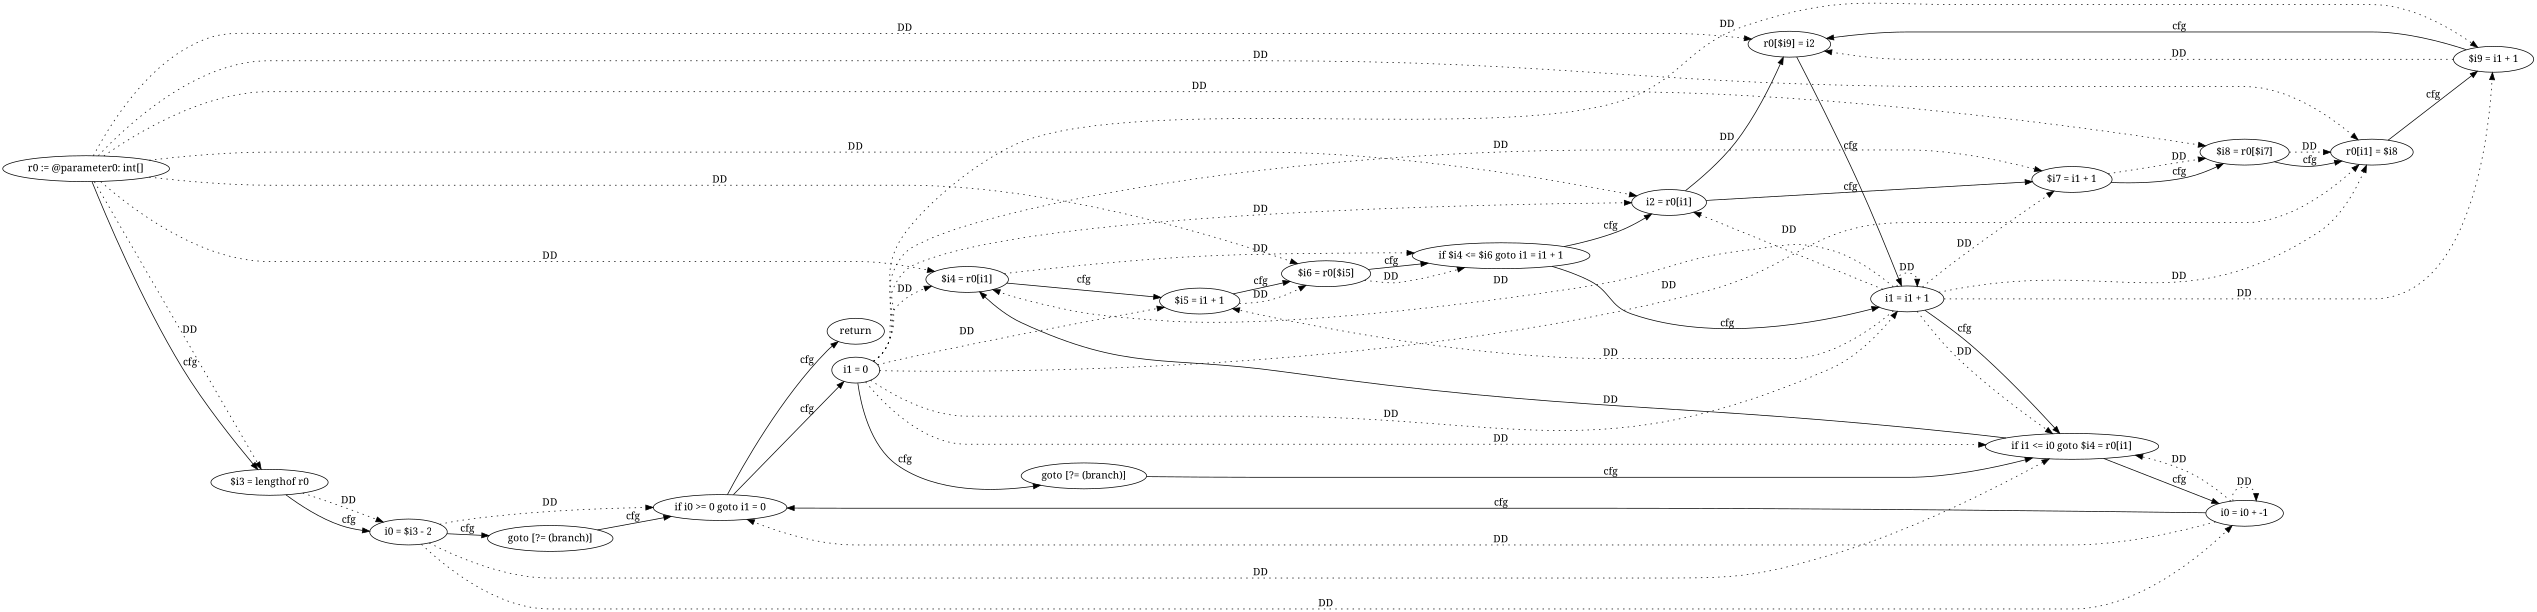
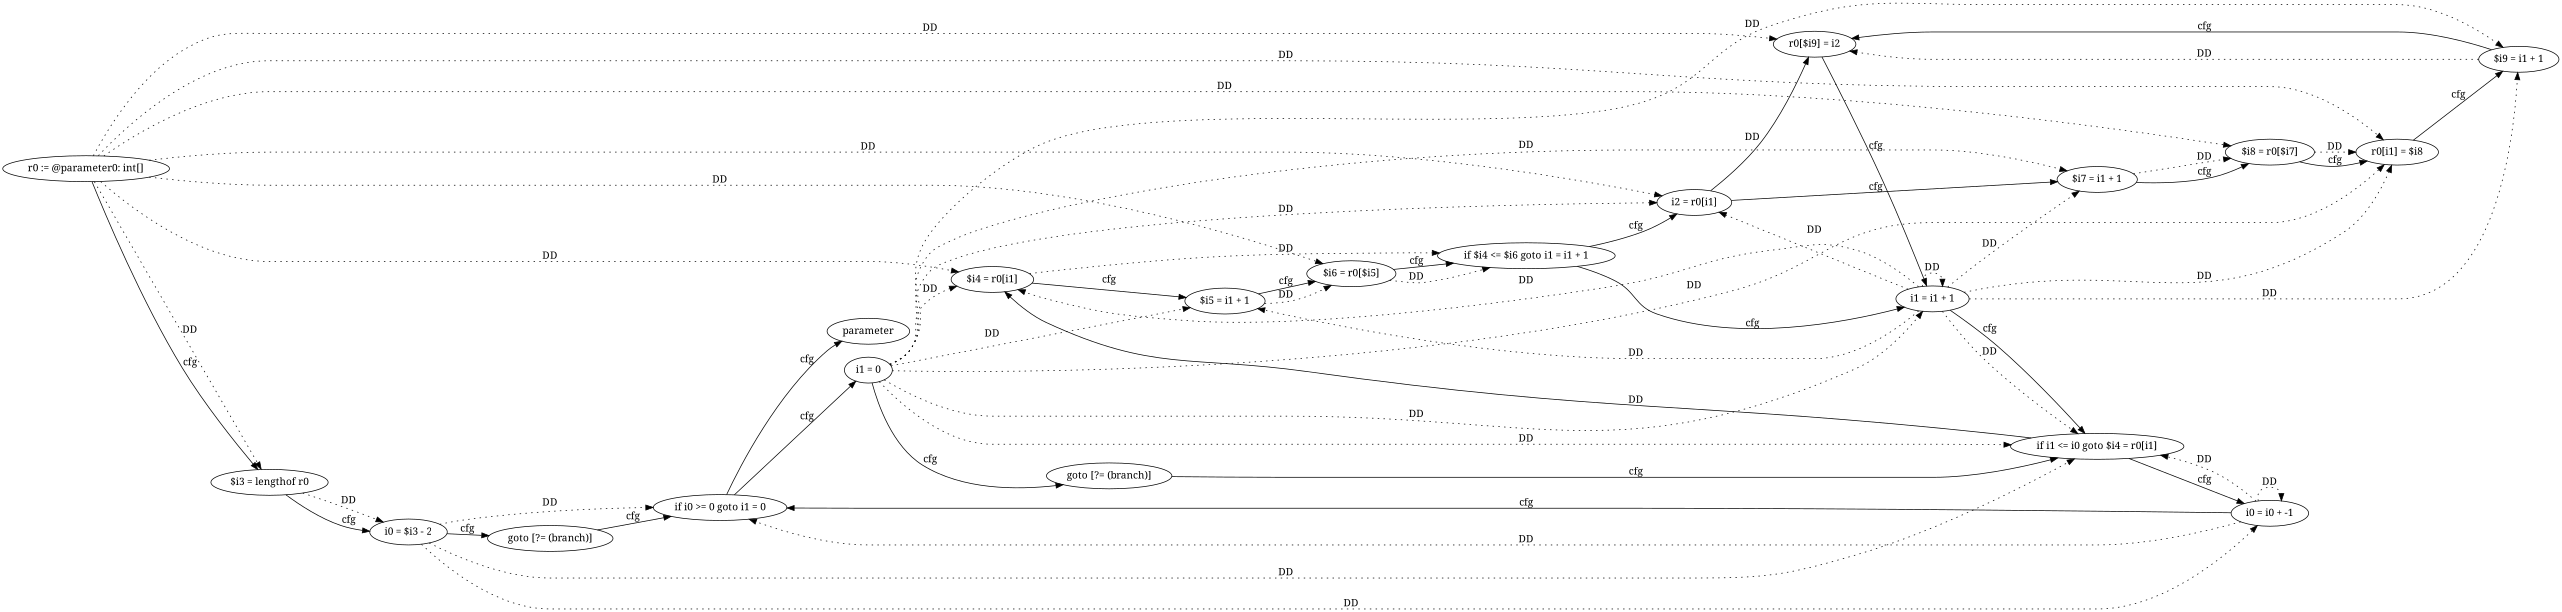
node "return": label "return" -> "parameter"
